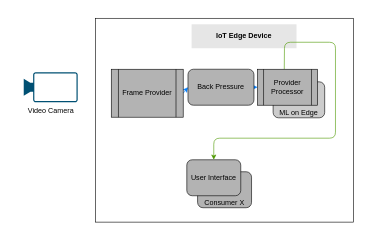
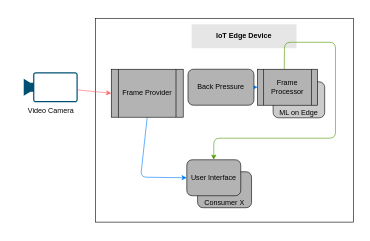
node "Provider Processor": label "Provider Processor" -> "Frame Processor"
edge "Video Camera" -> "Frame Provider": added
edge "Frame Provider" -> "Back Pressure": removed
edge "Frame Provider" -> "User Interface": added
